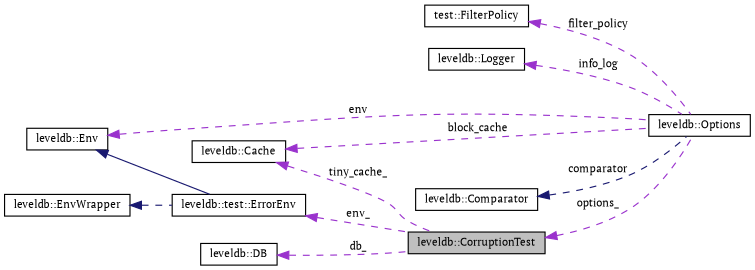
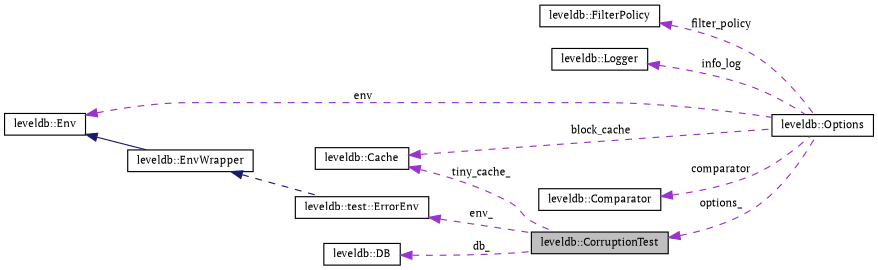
node "test::FilterPolicy": label "test::FilterPolicy" -> "leveldb::FilterPolicy"
edge "leveldb::test::ErrorEnv" -> "leveldb::Env": now "leveldb::EnvWrapper" -> "leveldb::Env"
edge "leveldb::Options" -> "leveldb::Comparator": color midnightblue -> darkorchid3
